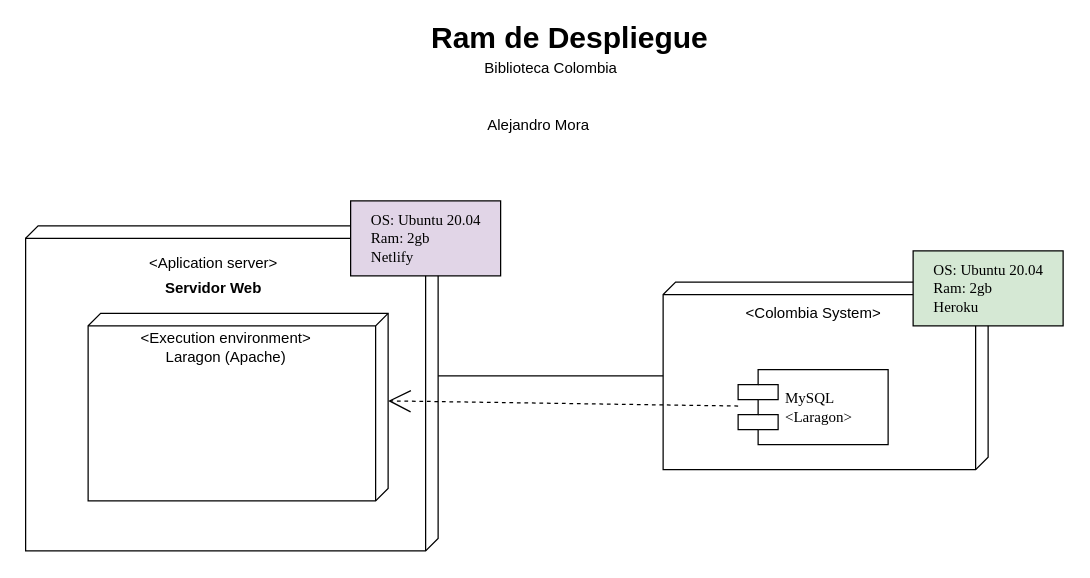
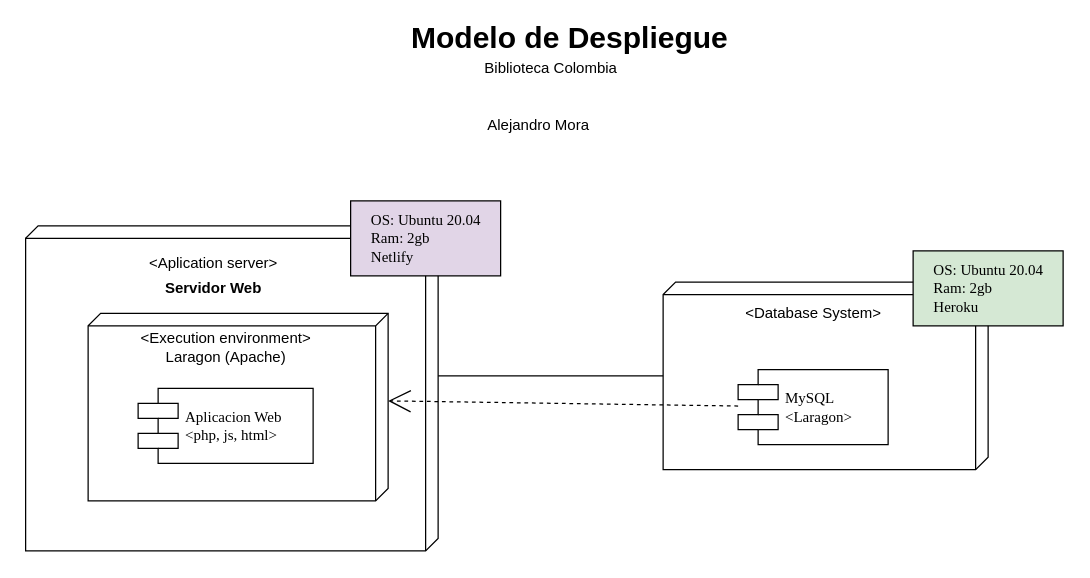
node "Ram de Despliegue": label "Ram de Despliegue" -> "Modelo de Despliegue"
node "<Colombia System>": label "<Colombia System>" -> "<Database System>"
node "Aplicacion Web <php, js, html>": added
